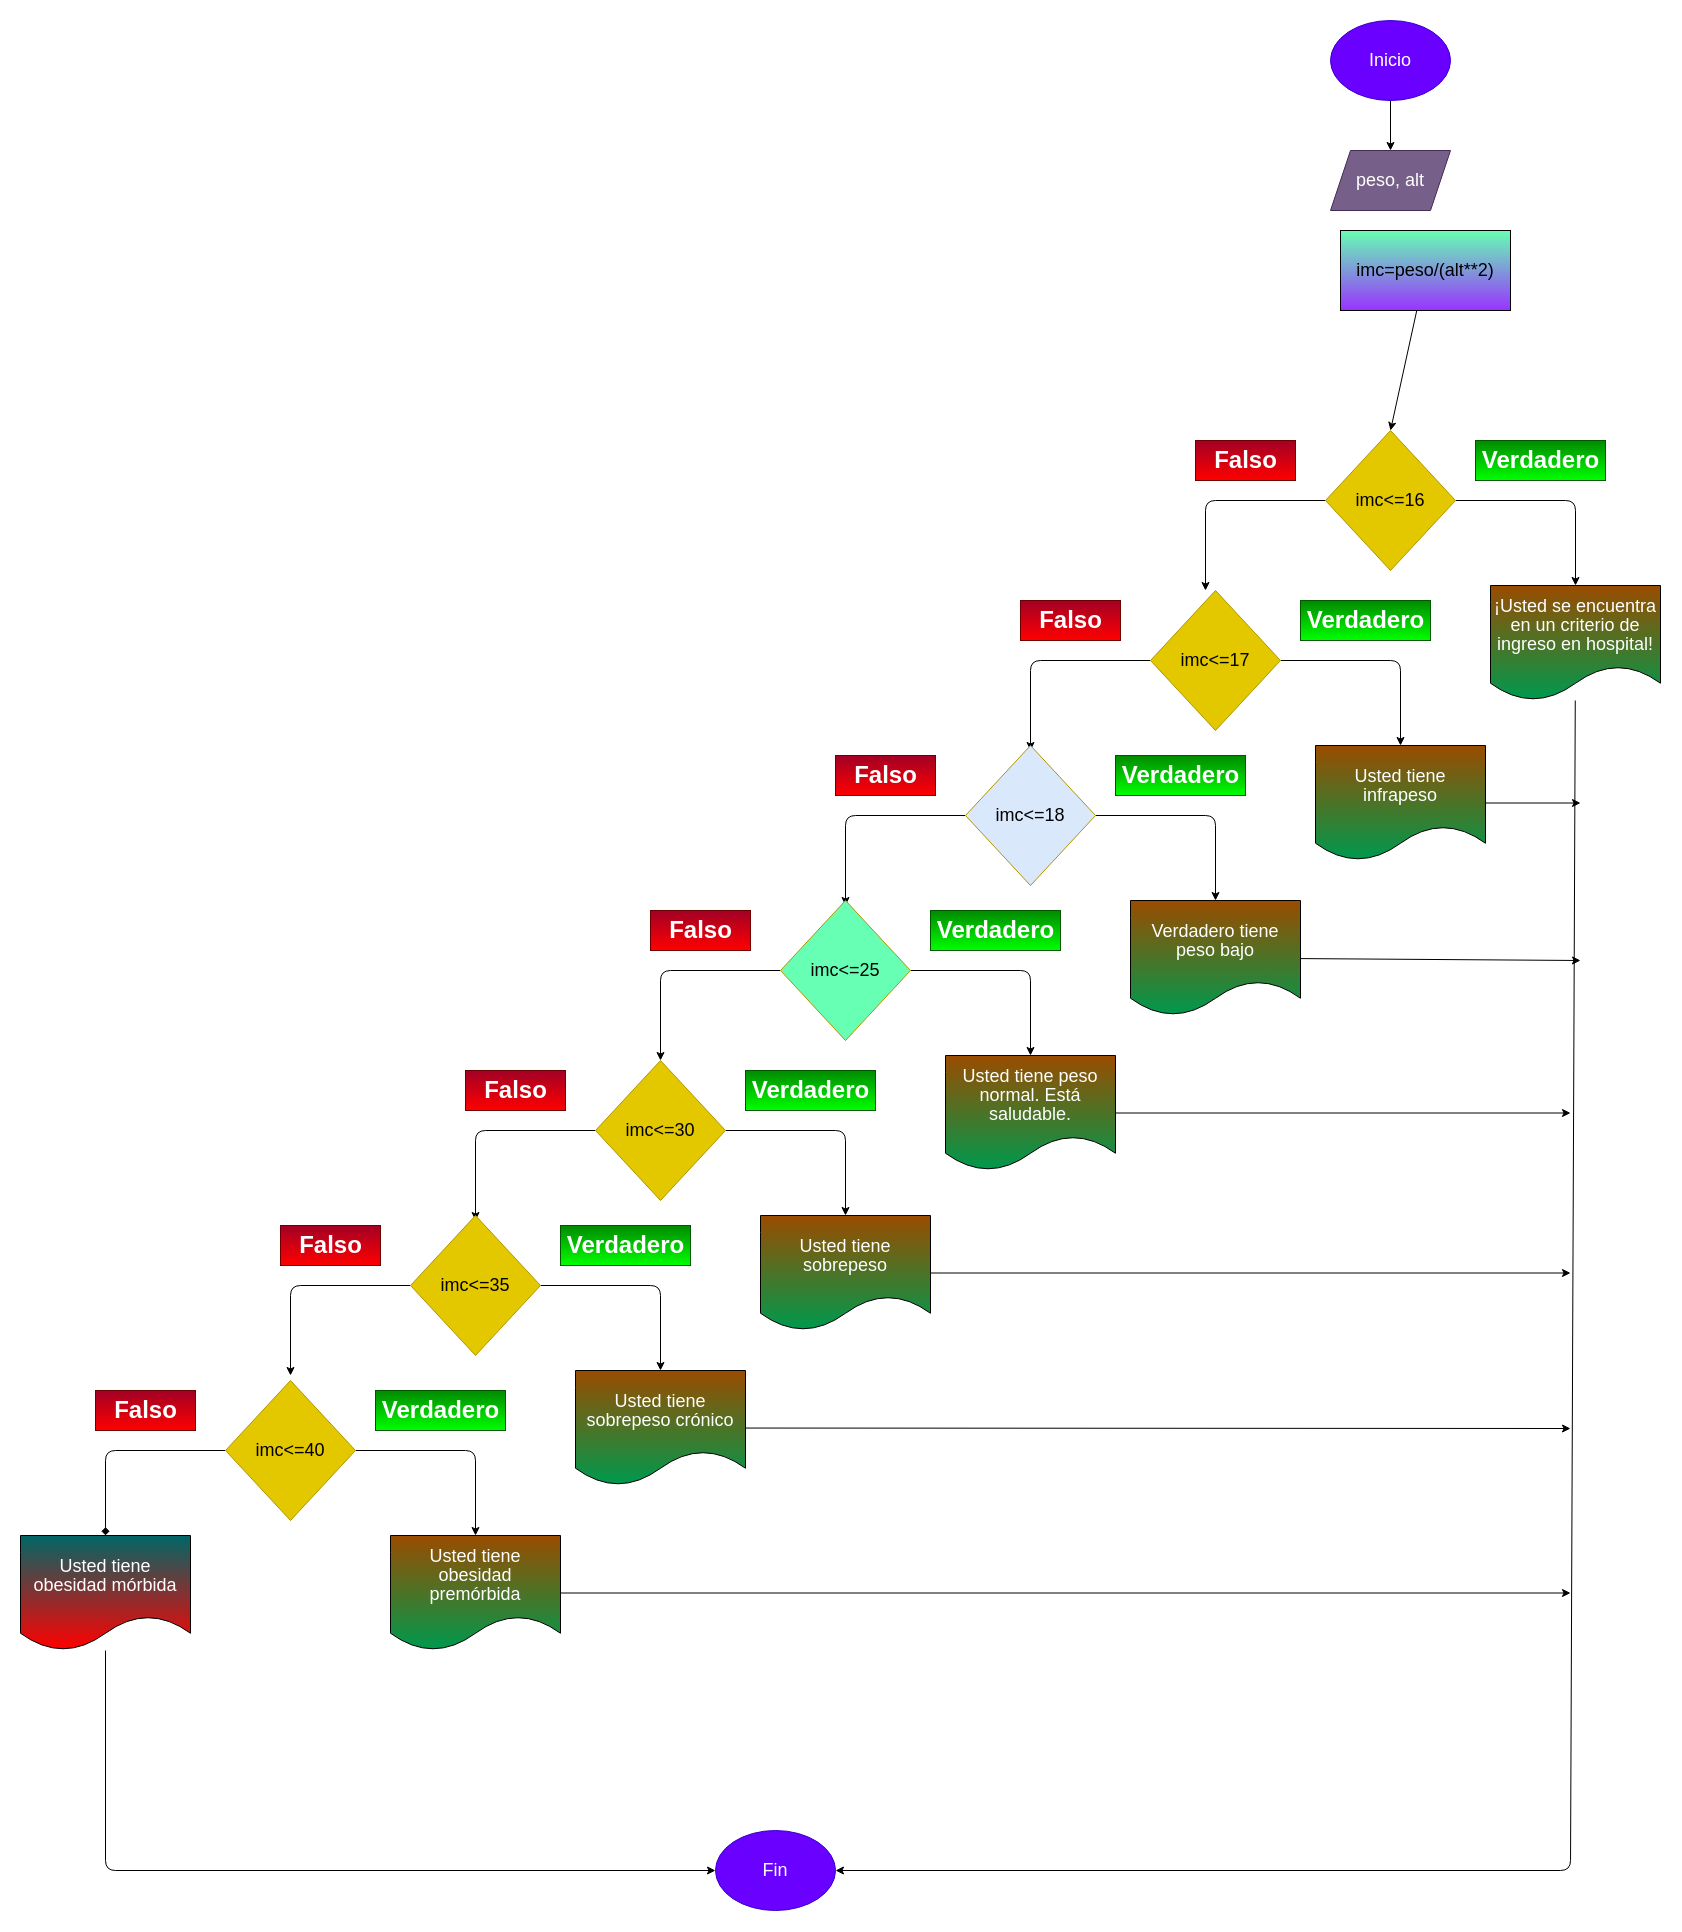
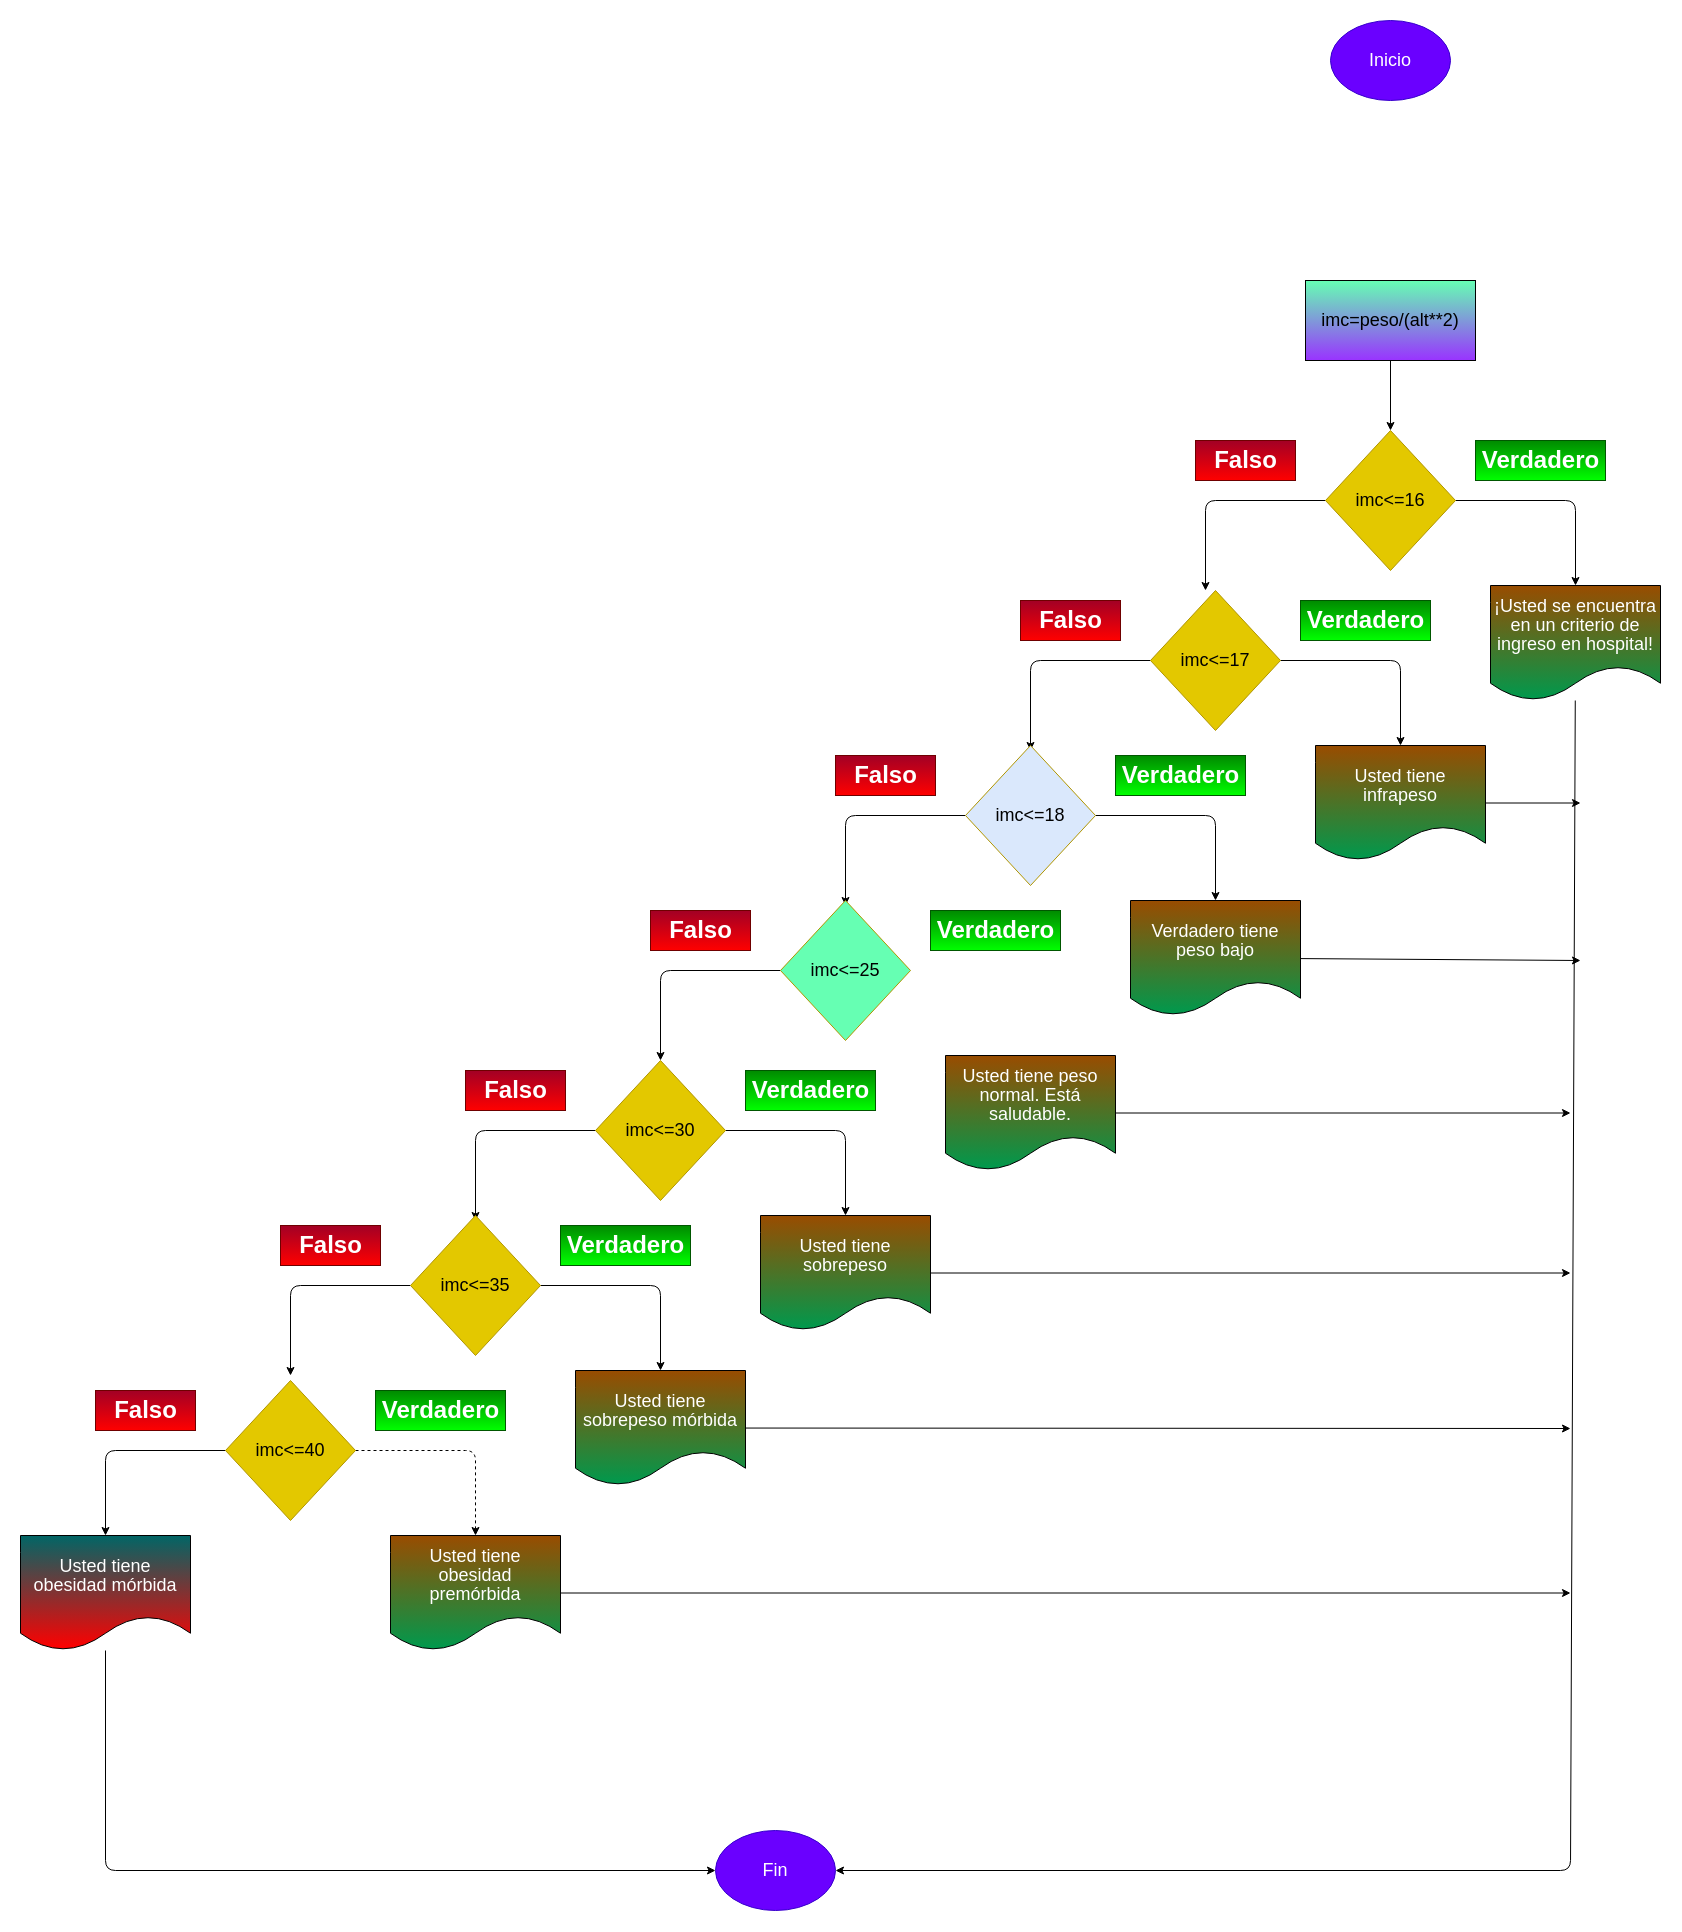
edge "Inicio" -> "peso, alt": removed
node "peso, alt": removed
node "imc=peso/(alt**2)": moved (1426, 271) -> (1391, 321)
edge "imc<=25" -> "Usted tiene peso normal. Está saludable.": removed
node "Usted tiene sobrepeso crónico": label "Usted tiene sobrepeso crónico" -> "Usted tiene sobrepeso mórbida"
edge "imc<=40" -> "Usted tiene obesidad premórbida": style solid -> dashed
edge "imc<=40" -> "Usted tiene obesidad mórbida": arrowhead diamond -> classic
